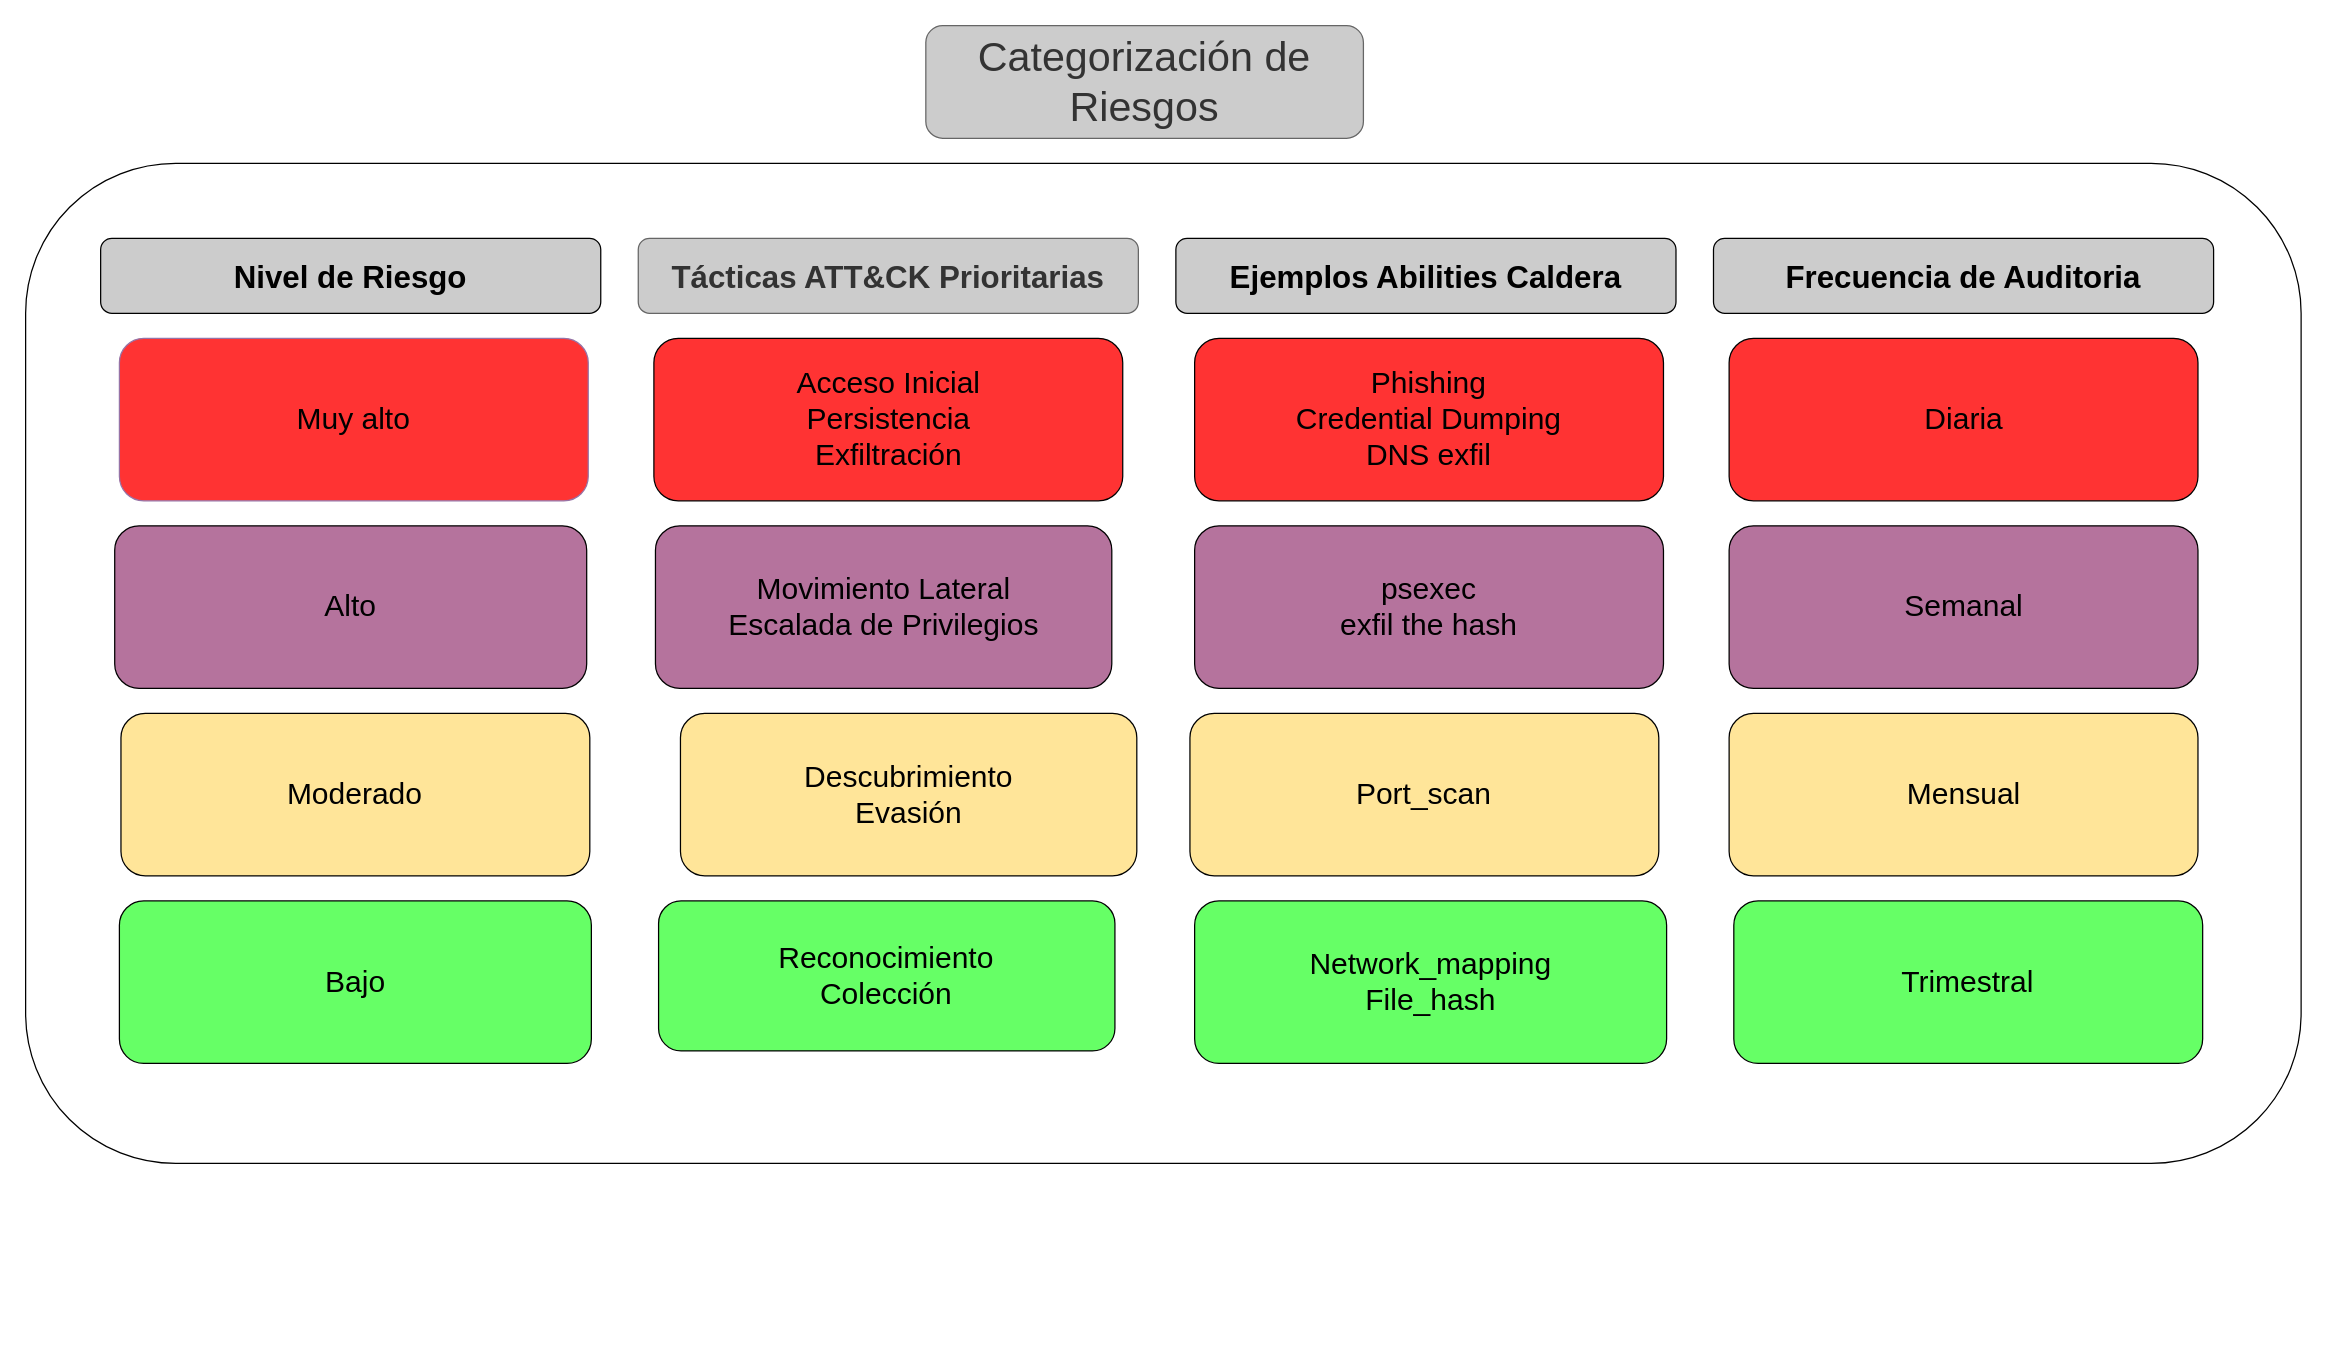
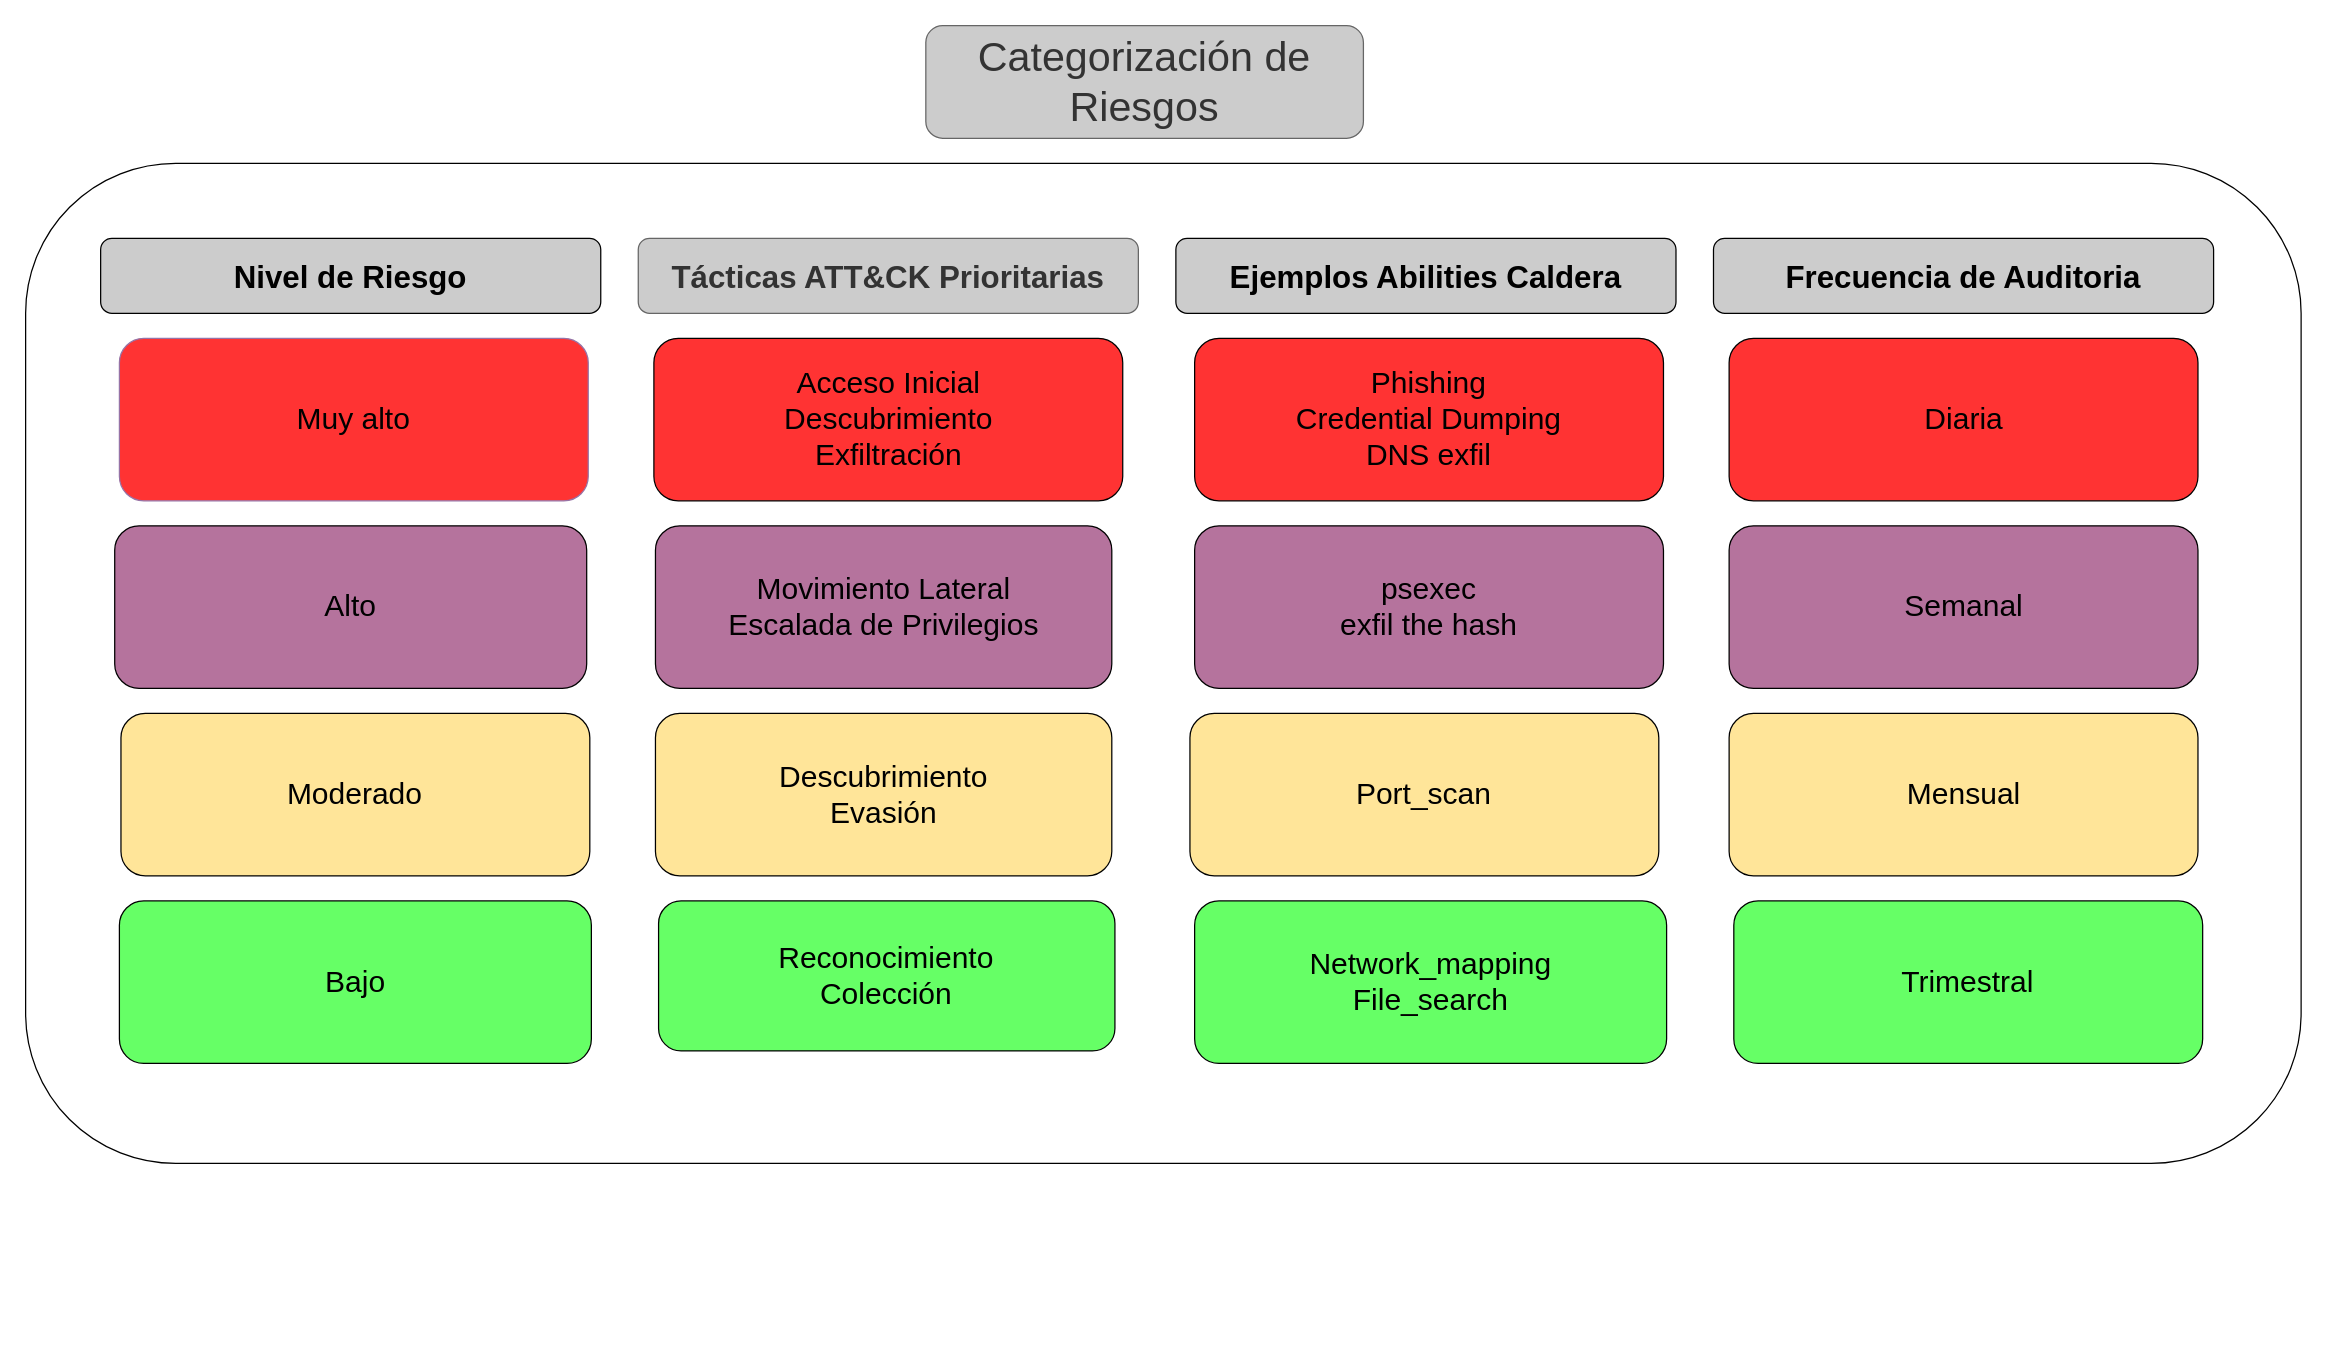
node "Acceso Inicial Persistencia Exfiltración": label "Acceso Inicial Persistencia Exfiltración" -> "Acceso Inicial Descubrimiento Exfiltración"
node "Descubrimiento Evasión": moved (908, 794) -> (883, 794)
node "Network_mapping File_hash": label "Network_mapping File_hash" -> "Network_mapping File_search"
